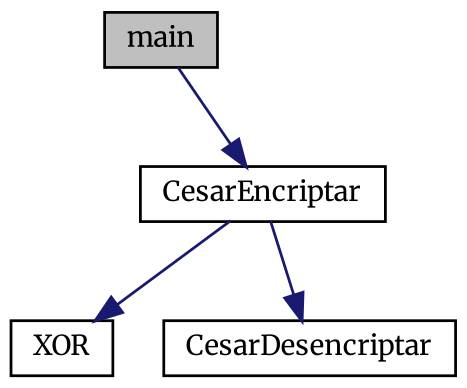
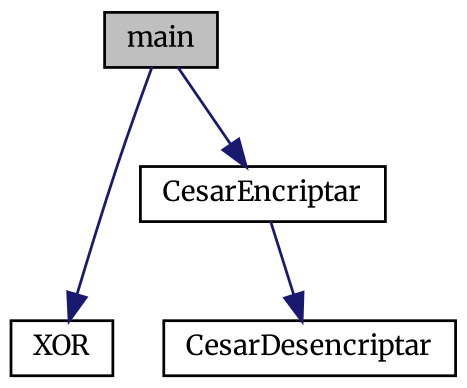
edge "CesarEncriptar" -> "XOR": now "main" -> "XOR"
